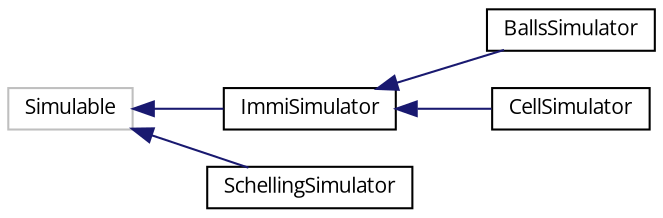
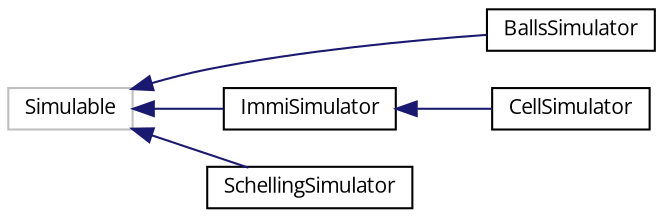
edge "BallsSimulator" -> "ImmiSimulator": now "BallsSimulator" -> "Simulable"
